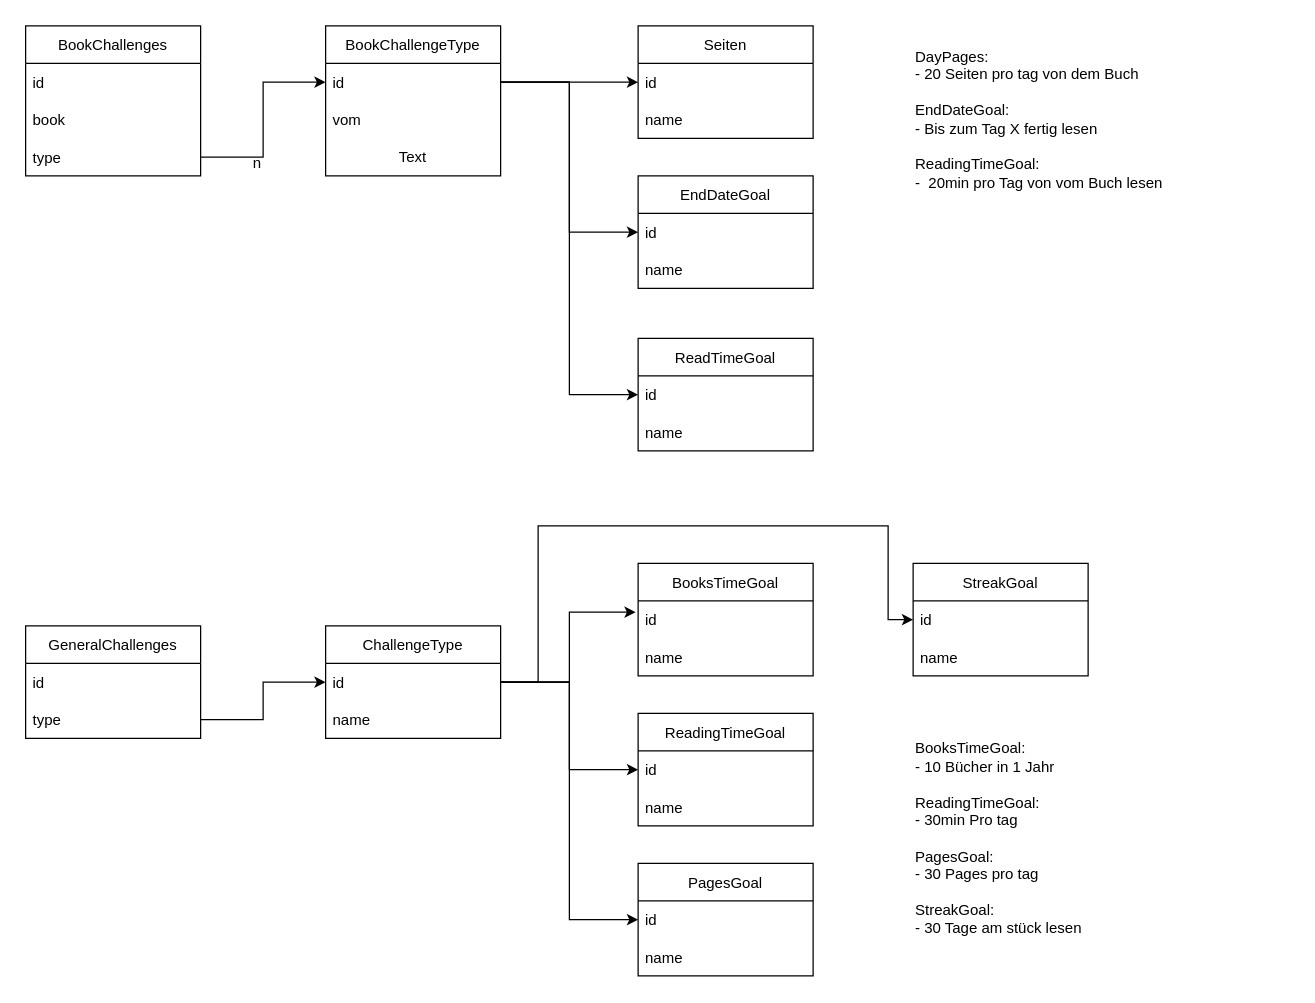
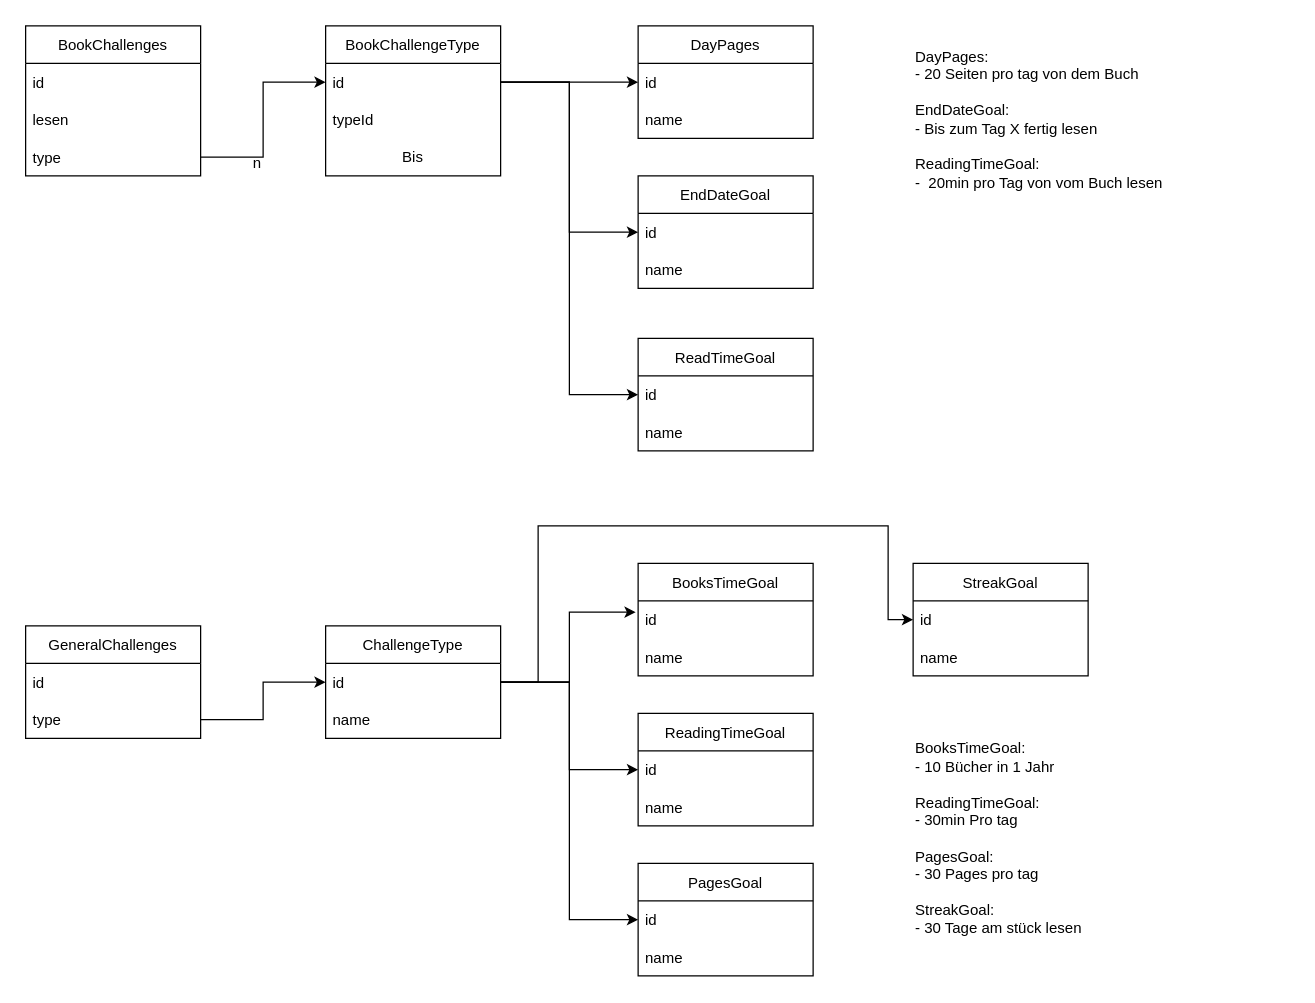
node "Seiten": label "Seiten" -> "DayPages"
node "book": label "book" -> "lesen"
node "vom": label "vom" -> "typeId"
node "Text": label "Text" -> "Bis"
